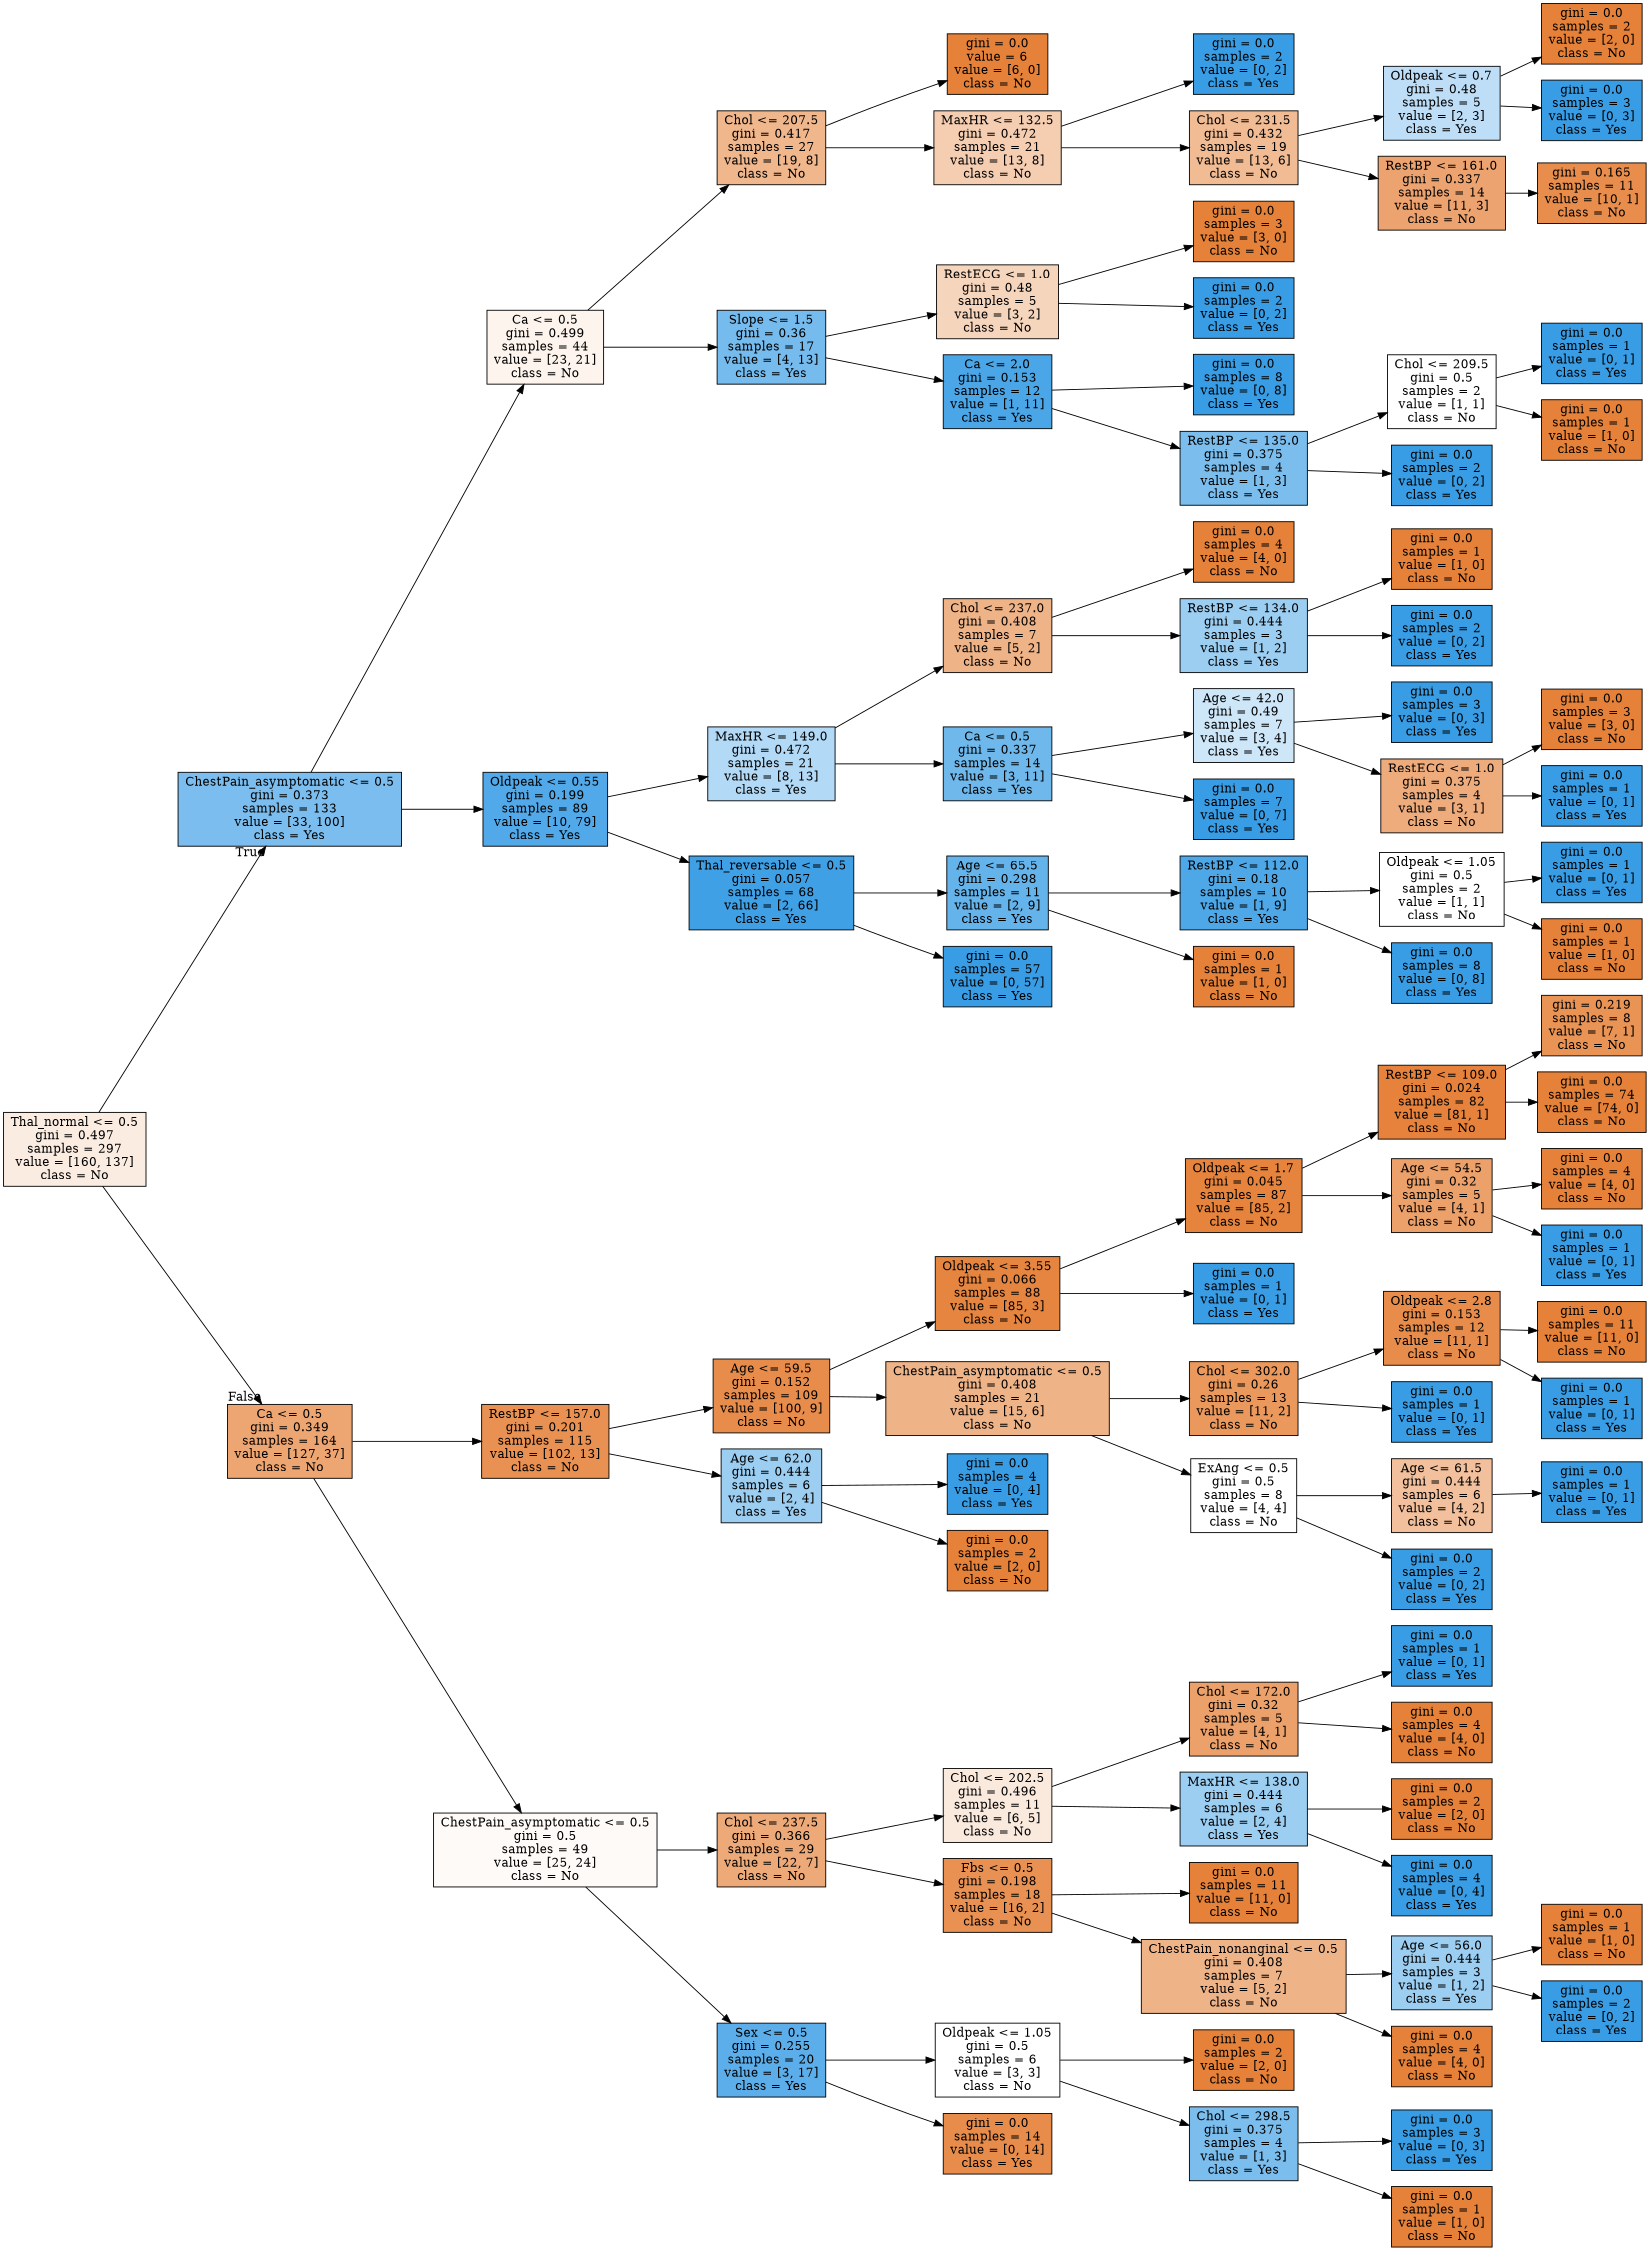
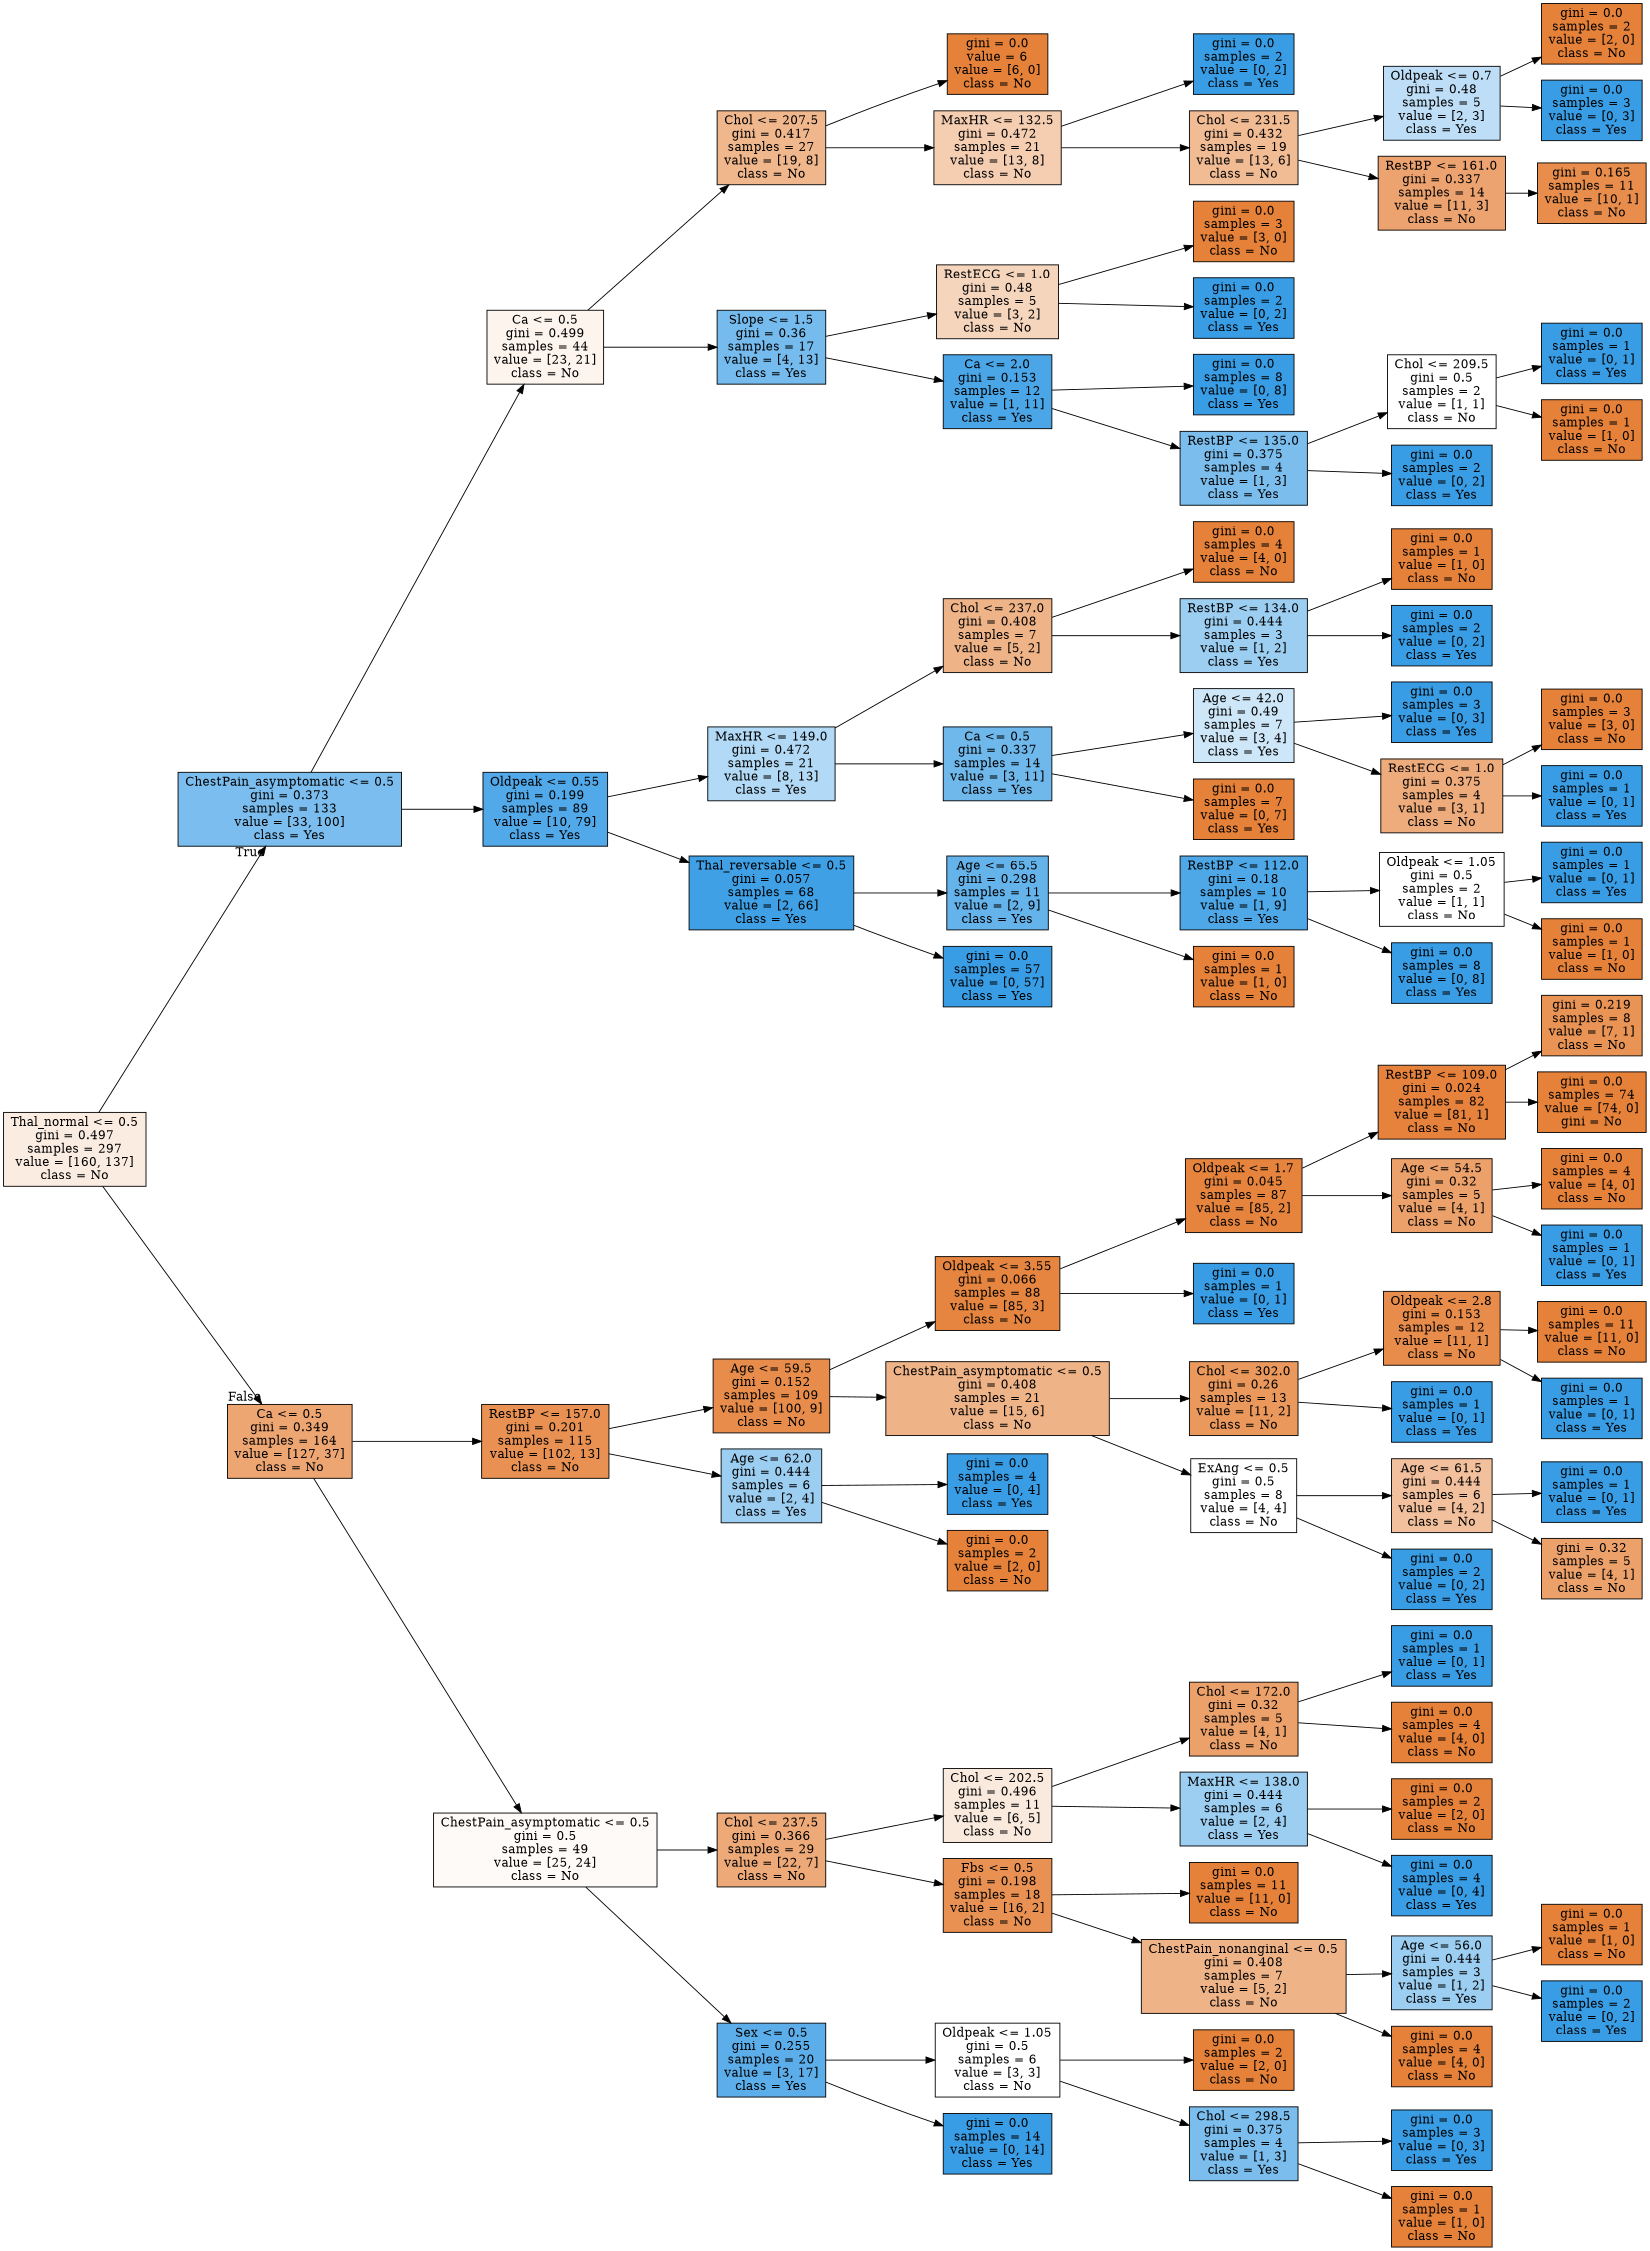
node "gini = 0.0 samples = 7 value = [0, 7] class = Yes": fillcolor #399de5ff -> #e58139ff
node "gini = 0.0 samples = 74 value = [74, 0] class = No": label "gini = 0.0 samples = 74 value = [74, 0] class = No" -> "gini = 0.0 samples = 74 value = [74, 0] gini = No"
node "gini = 0.32 samples = 5 value = [4, 1] class = No": added
node "gini = 0.0 samples = 14 value = [0, 14] class = Yes": fillcolor #e58139e8 -> #399de5ff
